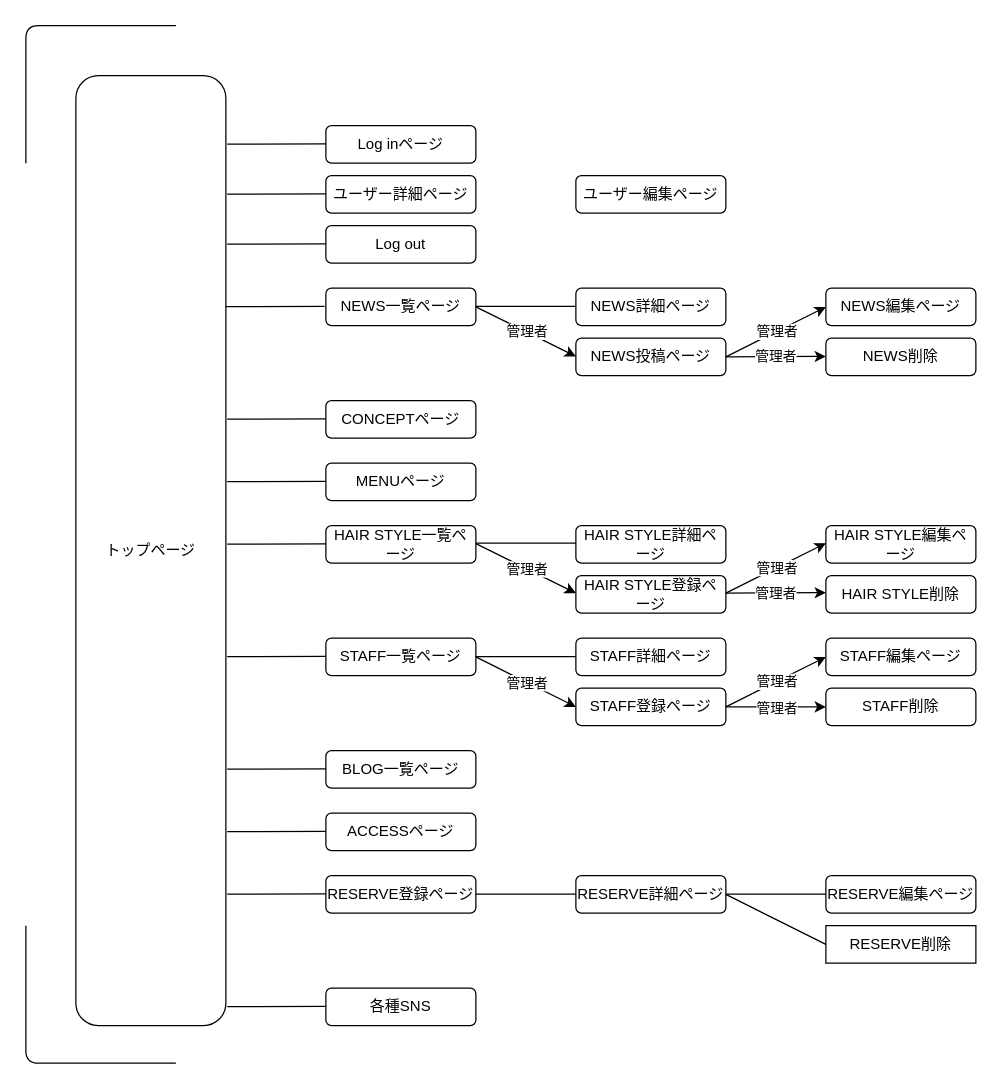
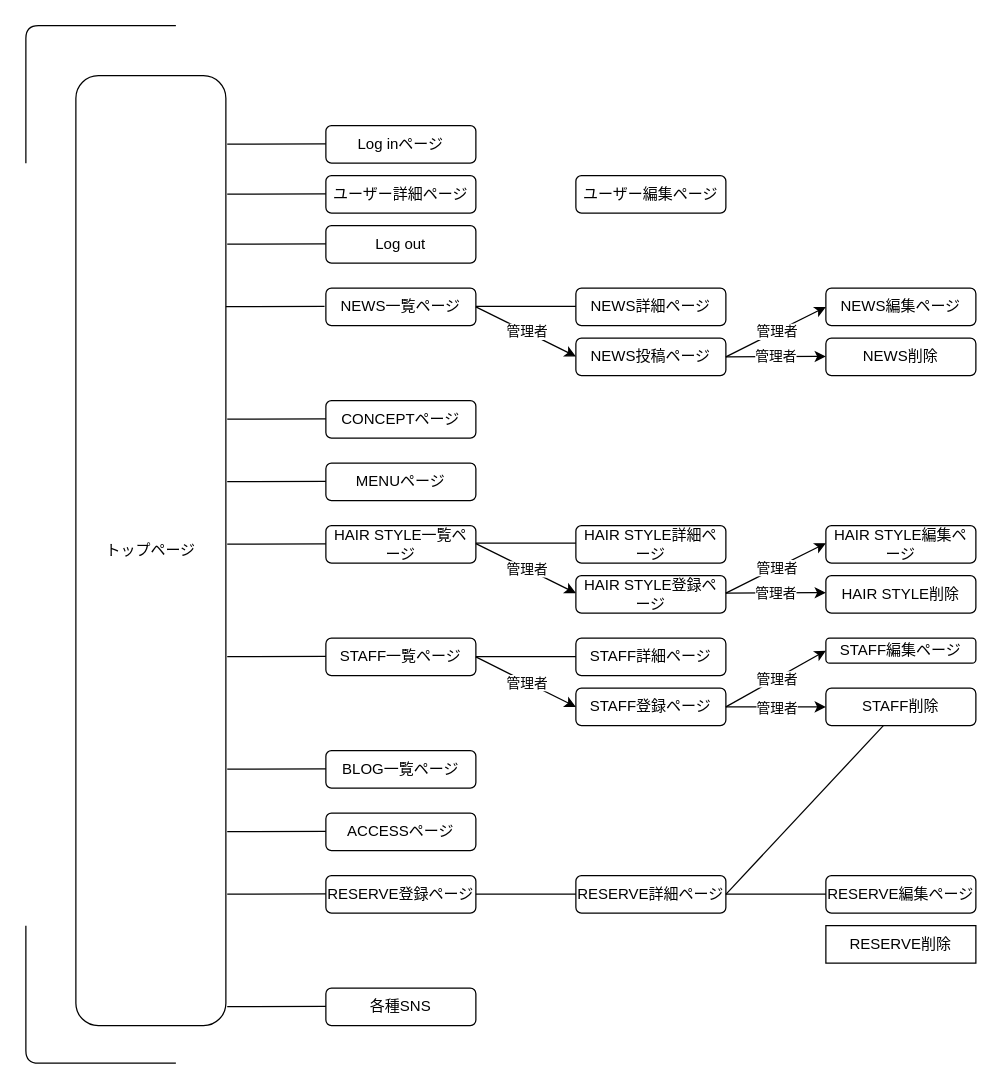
node "STAFF編集ページ": size 150x38 -> 150x25
edge "RESERVE詳細ページ" -- "RESERVE削除": now "RESERVE詳細ページ" -- "STAFF削除"
